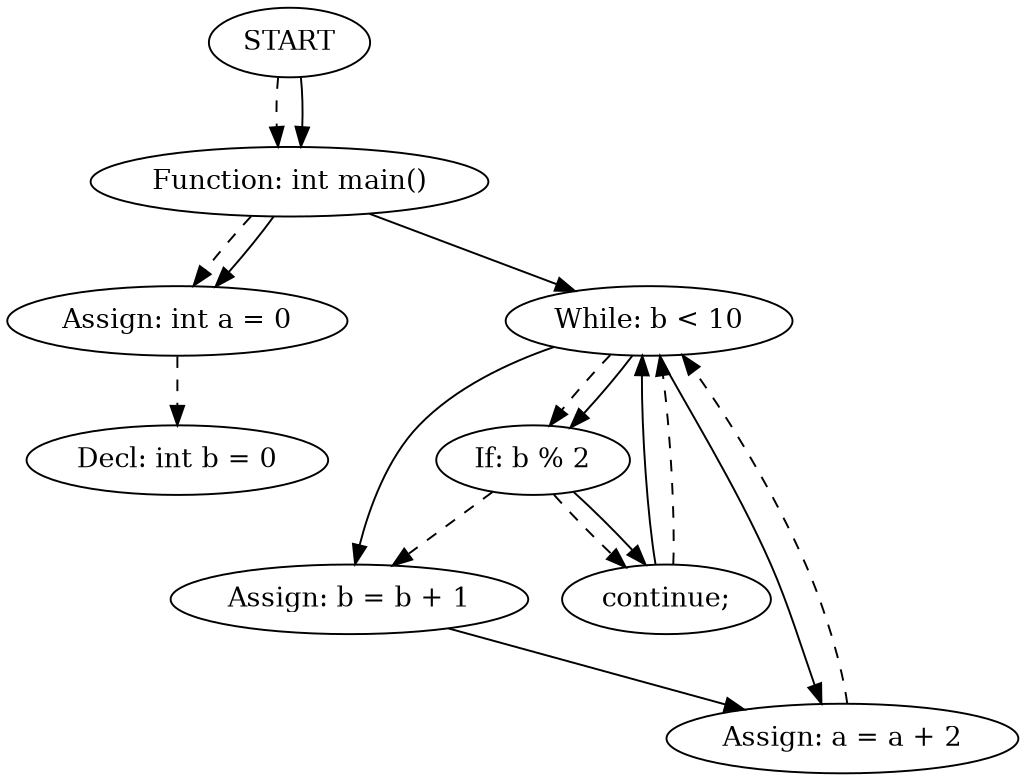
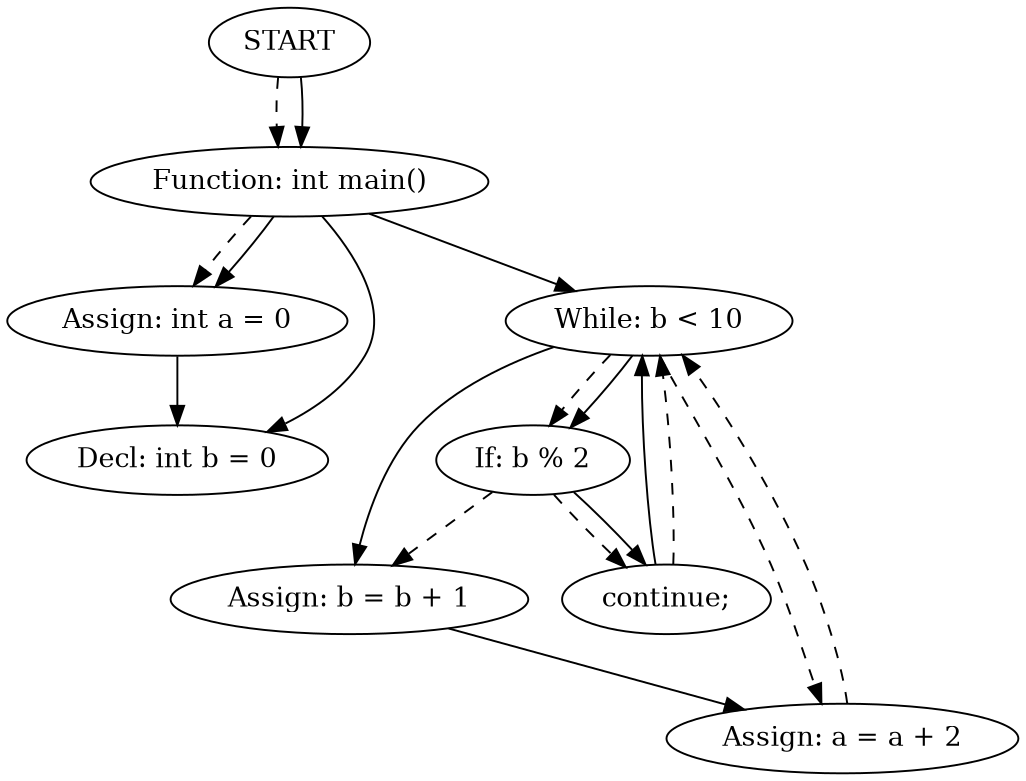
edge "Function: int main()" -> "Decl: int b = 0": added
edge "Assign: int a = 0" -> "Decl: int b = 0": style dashed -> solid
edge "While: b < 10" -> "Assign: a = a + 2": style solid -> dashed
